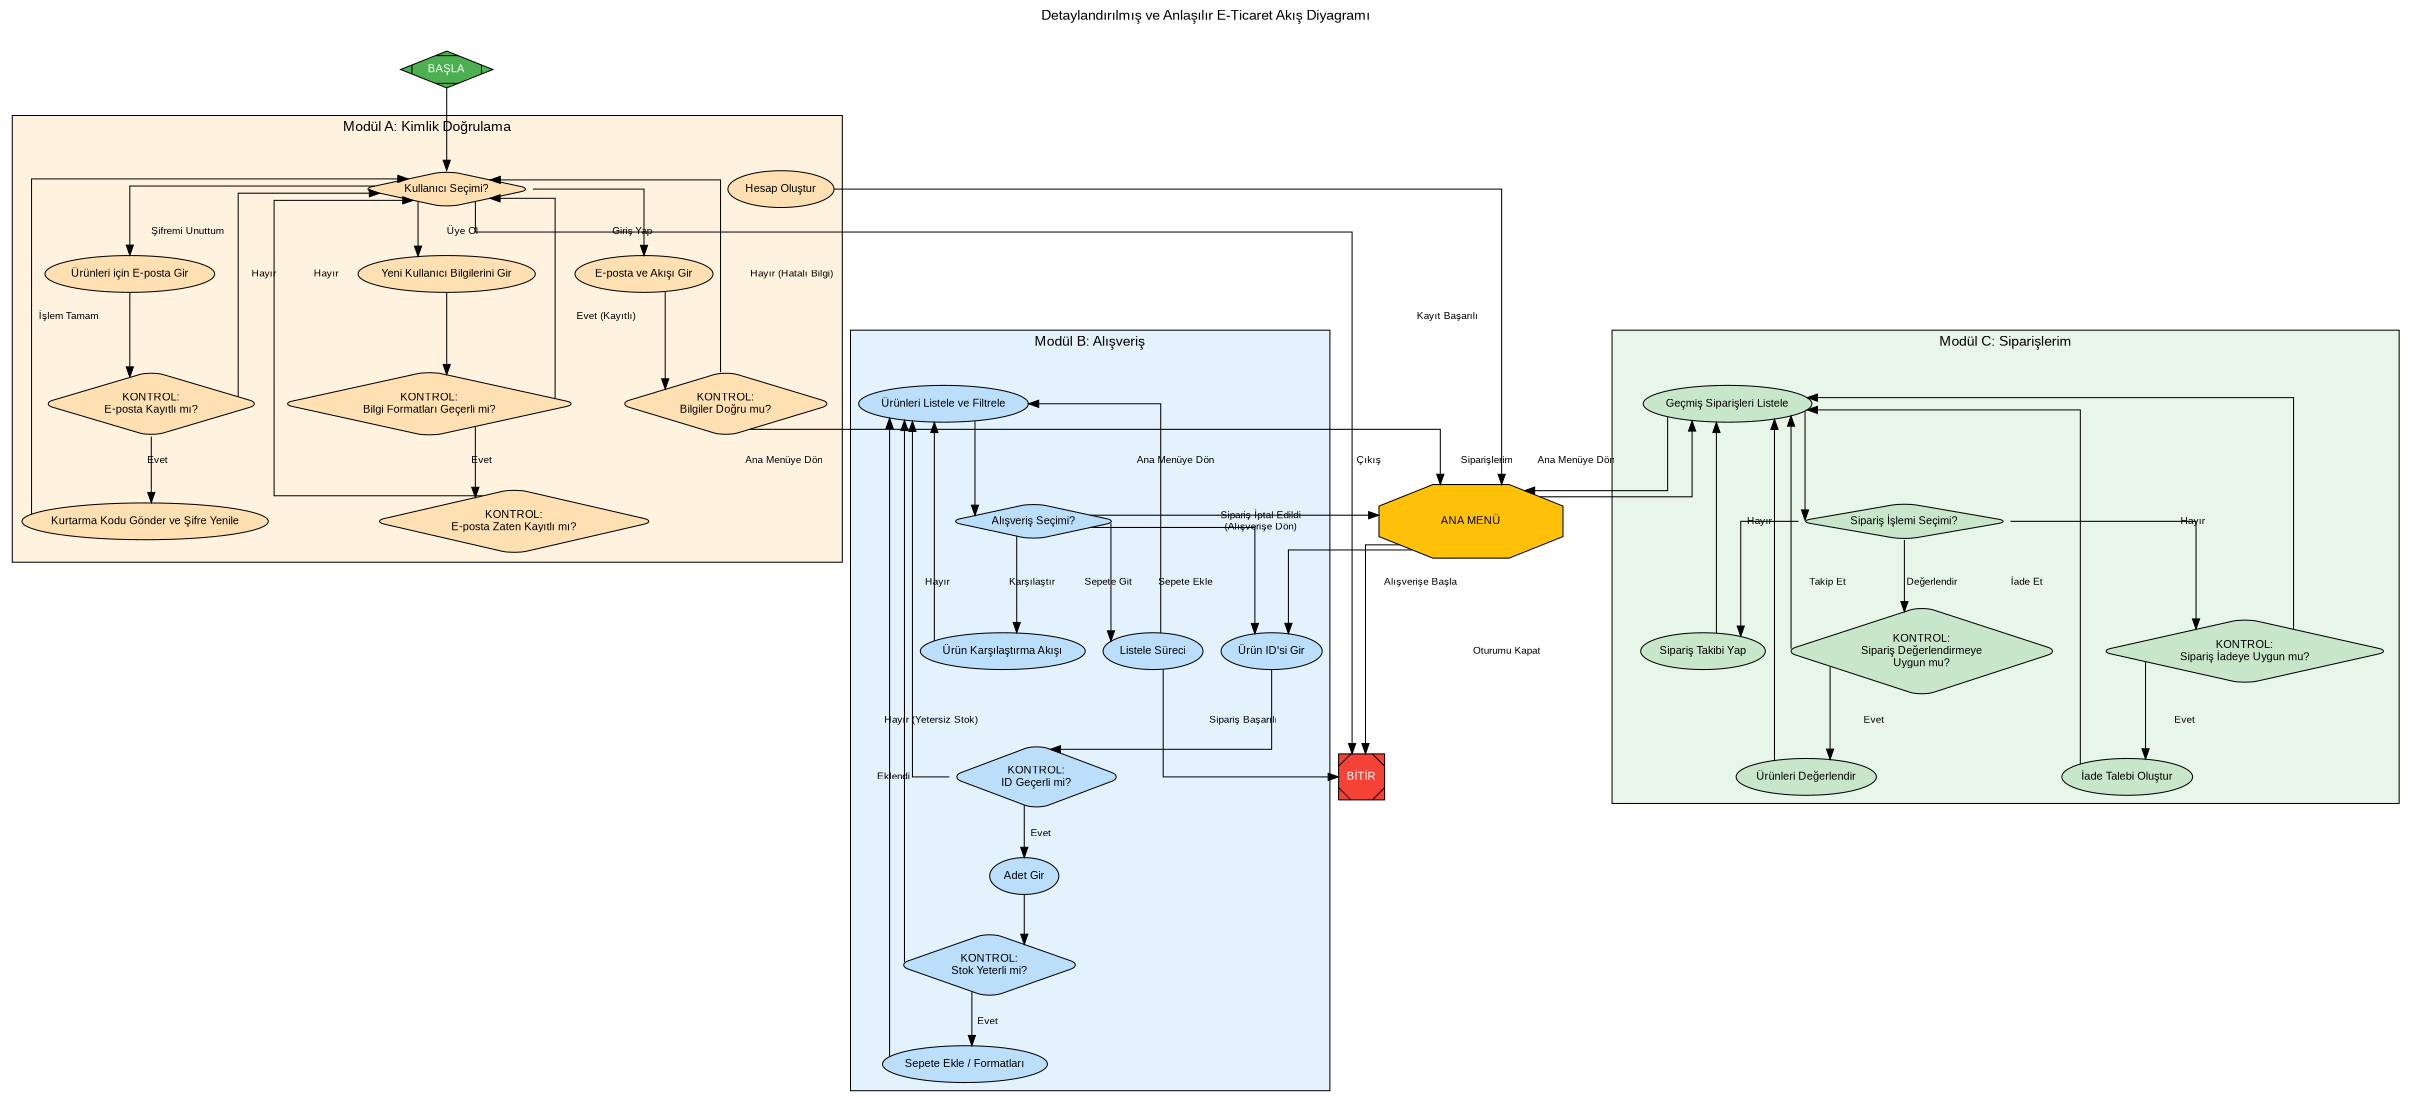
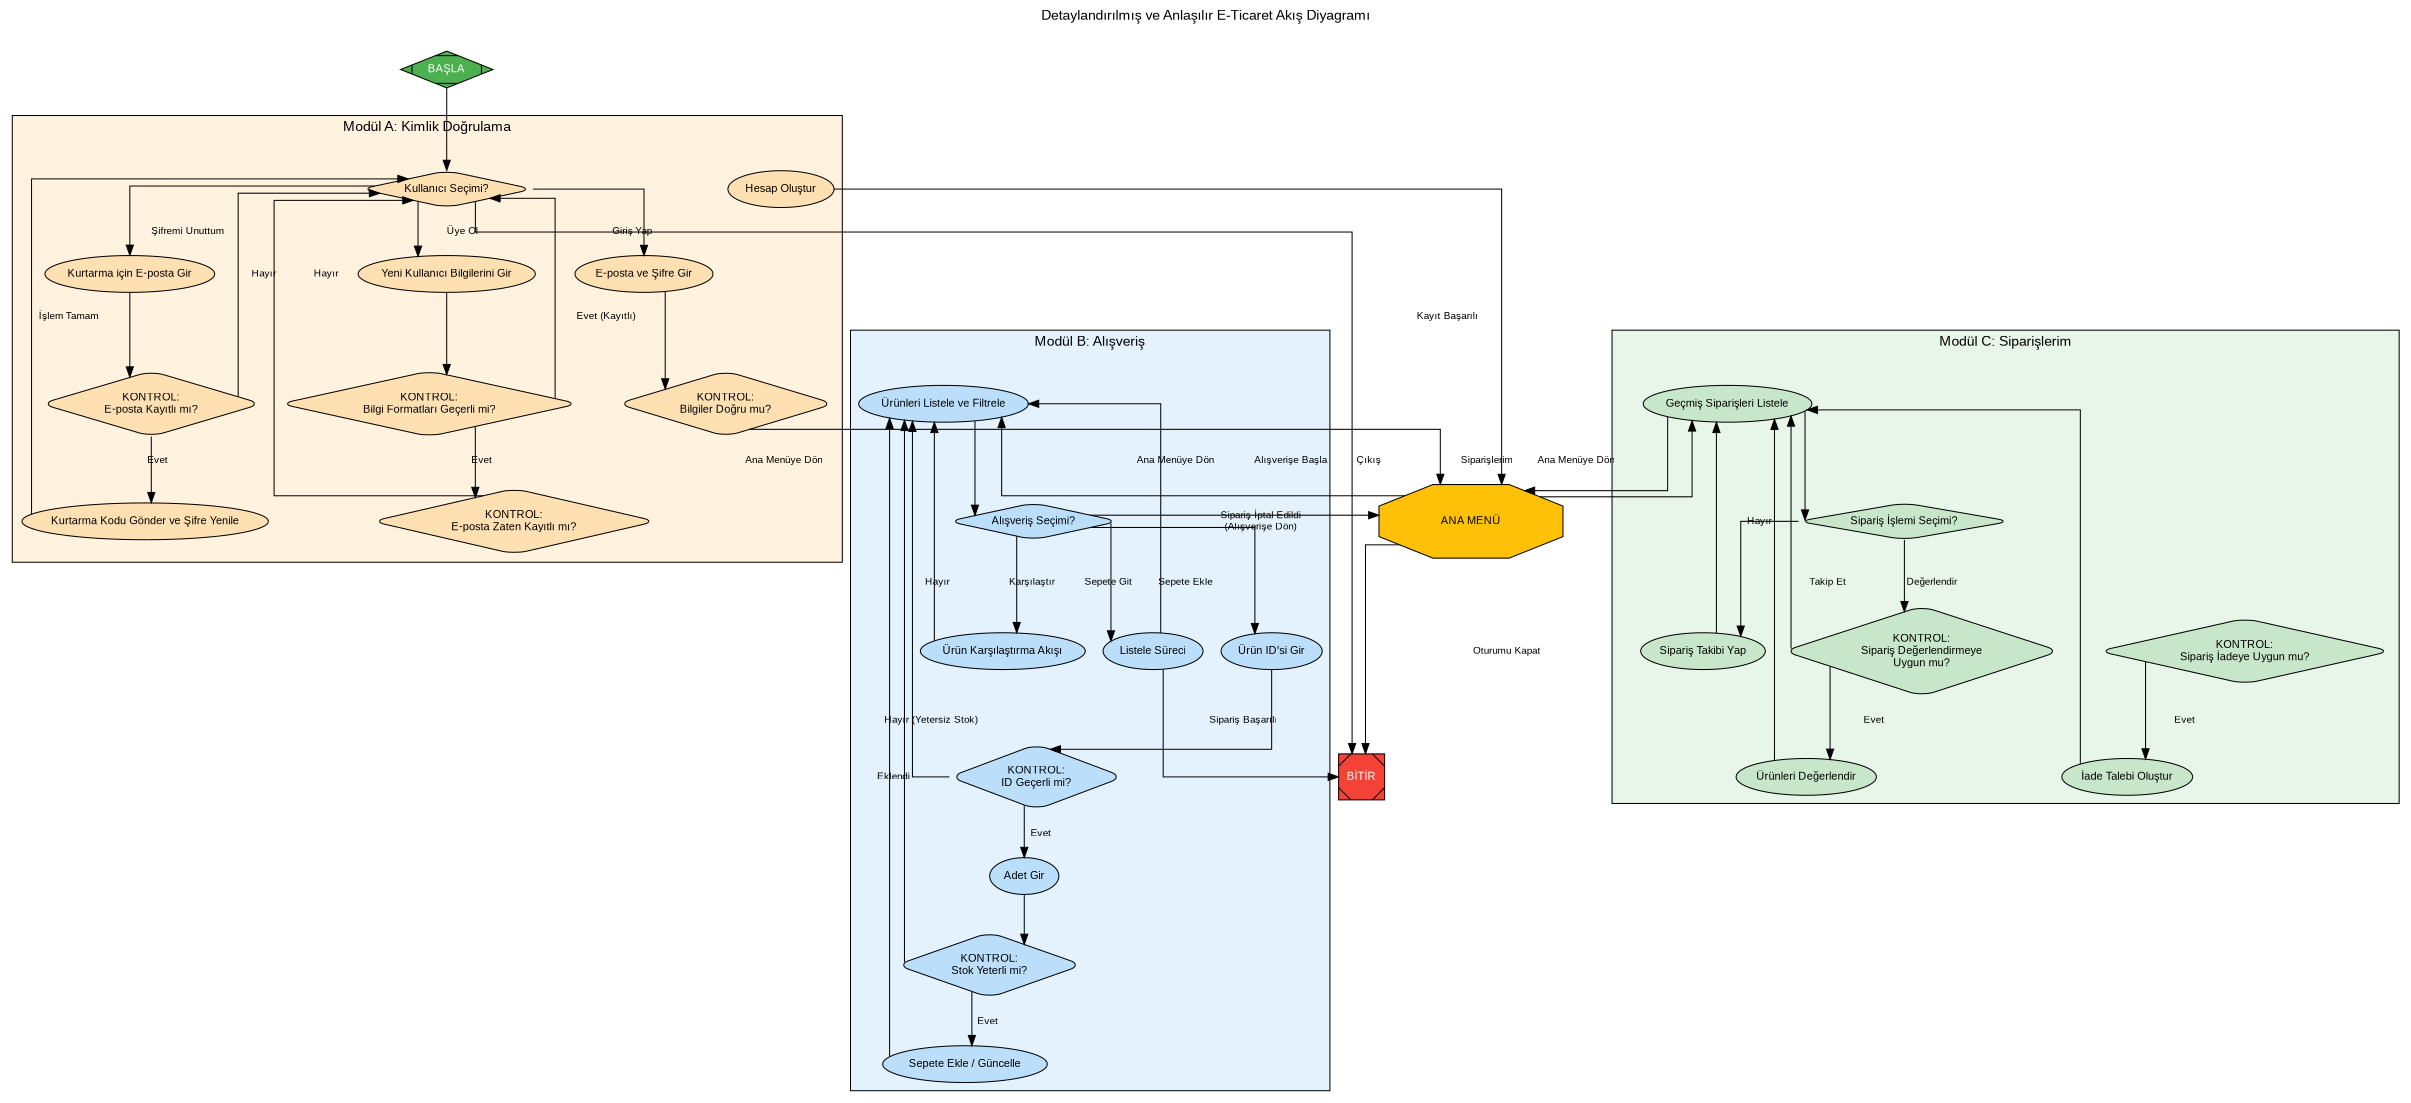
edge "KONTROL: Bilgiler Doğru mu?" -> "Kullanıcı Seçimi?": removed, label "Hayır (Hatalı Bilgi)"
node "Ürünleri için E-posta Gir": label "Ürünleri için E-posta Gir" -> "Kurtarma için E-posta Gir"
node "E-posta ve Akışı Gir": label "E-posta ve Akışı Gir" -> "E-posta ve Şifre Gir"
edge "KONTROL: Sipariş İadeye Uygun mu?" -> "Geçmiş Siparişleri Listele": removed, label "Hayır"
edge "Sipariş İşlemi Seçimi?" -> "KONTROL: Sipariş İadeye Uygun mu?": removed, label "İade Et"
edge "ANA MENÜ" -> "Ürün ID'si Gir": now "ANA MENÜ" -> "Ürünleri Listele ve Filtrele"
node "Sepete Ekle / Formatları": label "Sepete Ekle / Formatları" -> "Sepete Ekle / Güncelle"
